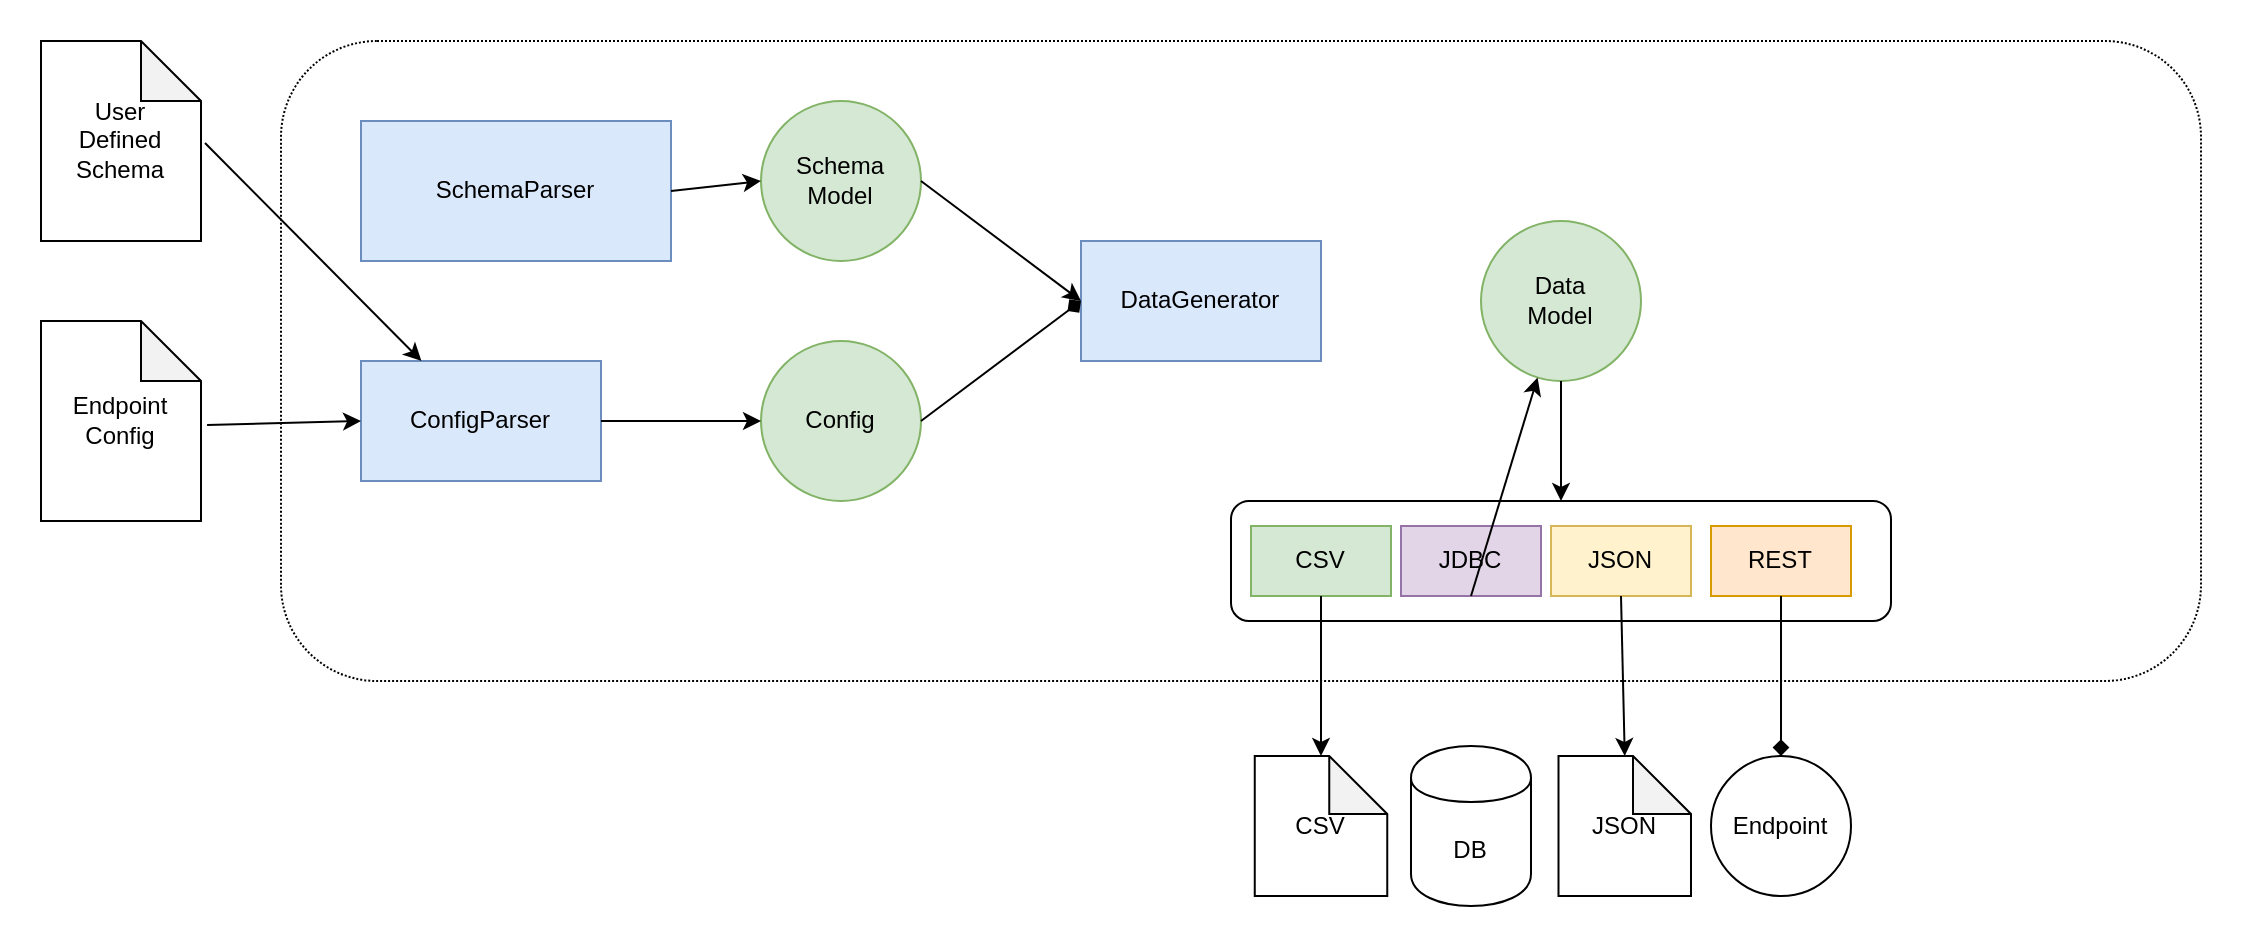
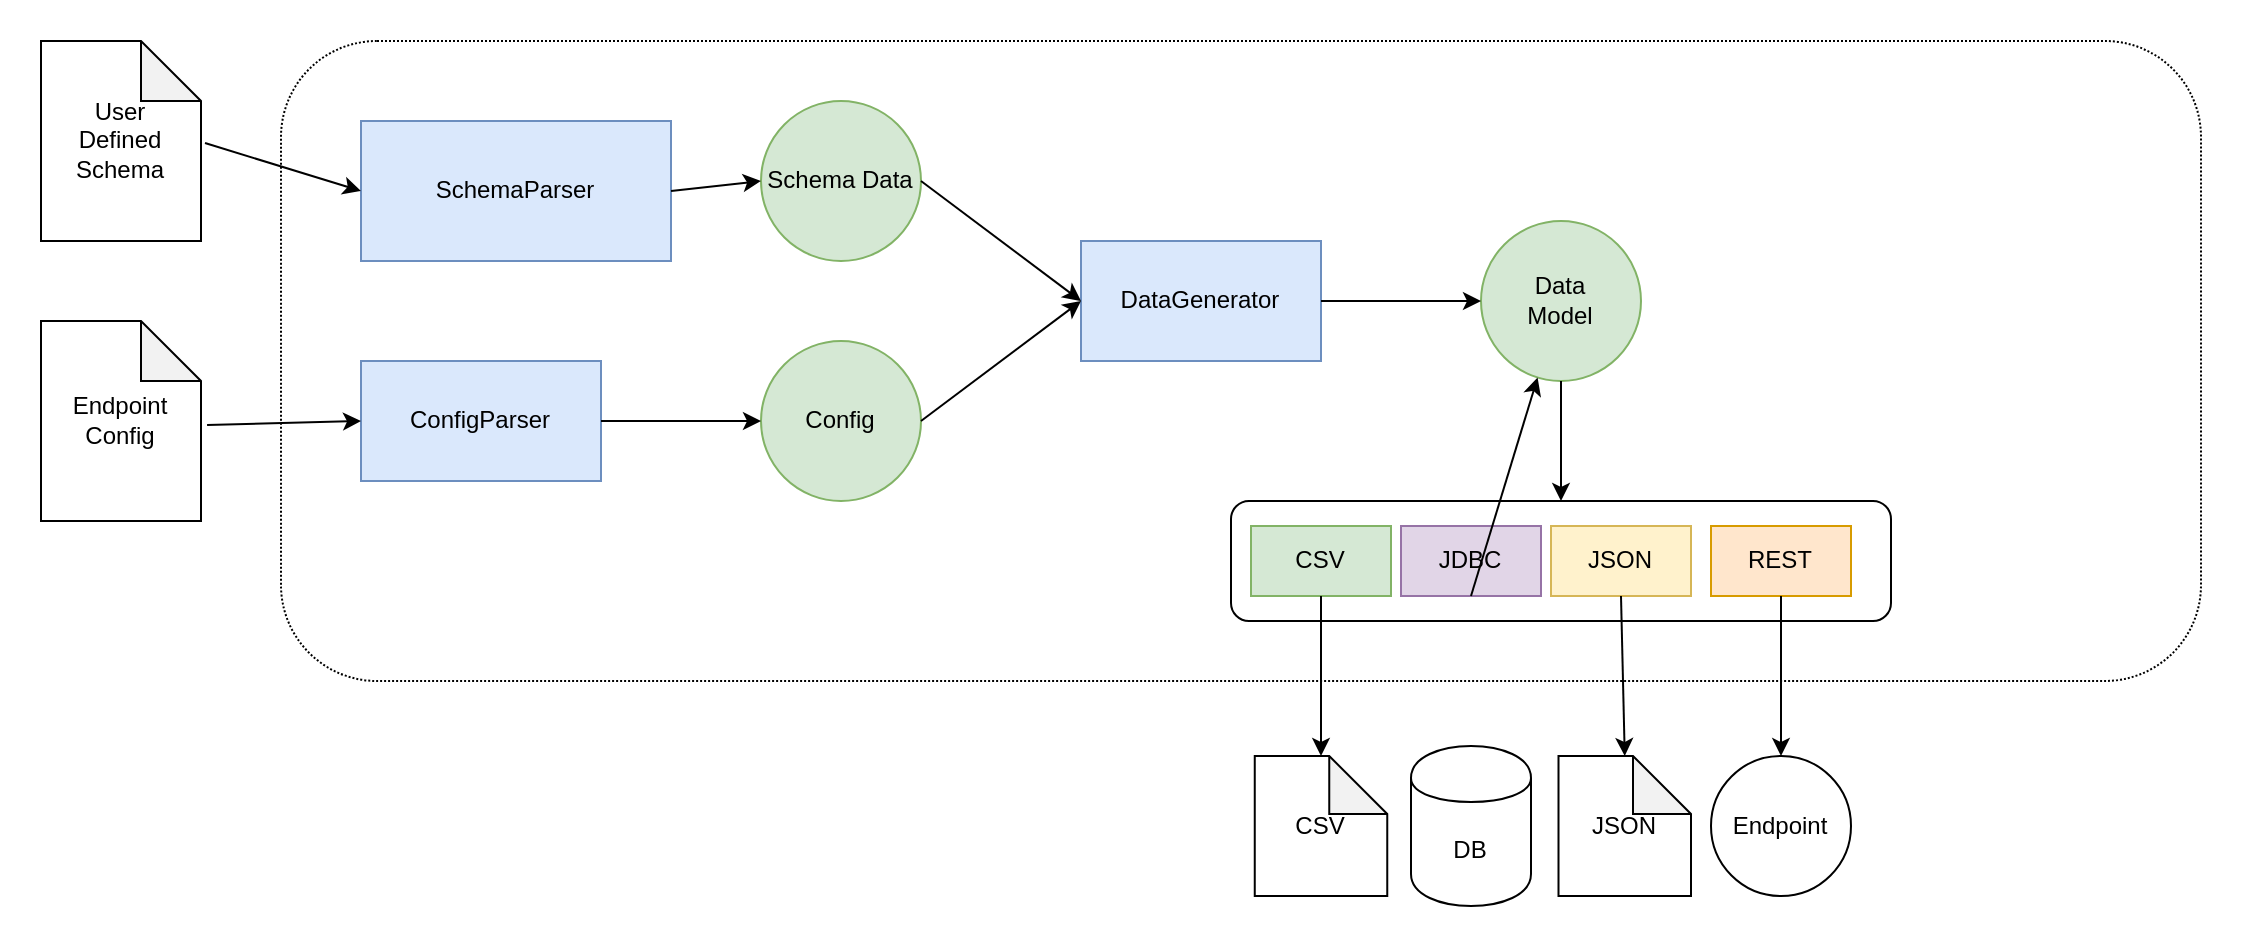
node "Schema Model": label "Schema Model" -> "Schema Data"
edge "User Defined Schema" -> "ConfigParser": now "User Defined Schema" -> "SchemaParser"
edge "DataGenerator" -> "Data Model": added
edge "Config" -> "DataGenerator": arrowhead diamond -> classic
edge "REST" -> "Endpoint": arrowhead diamond -> classic
